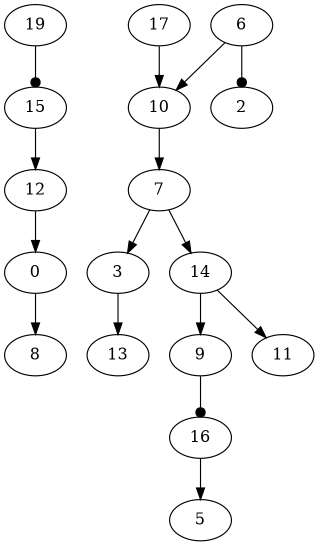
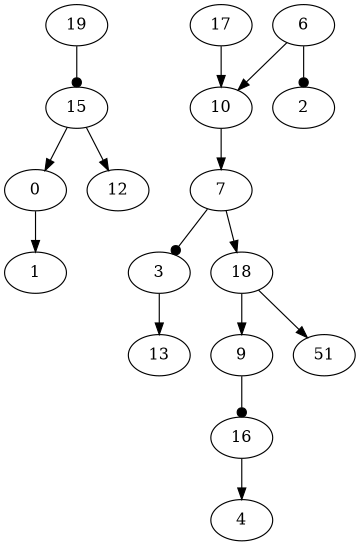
edge "12" -> "0": now "15" -> "0"
edge "7" -> "3": arrowhead normal -> dot
node "14": label "14" -> "18"
node "8": label "8" -> "1"
node "11": label "11" -> "51"
node "5": label "5" -> "4"
